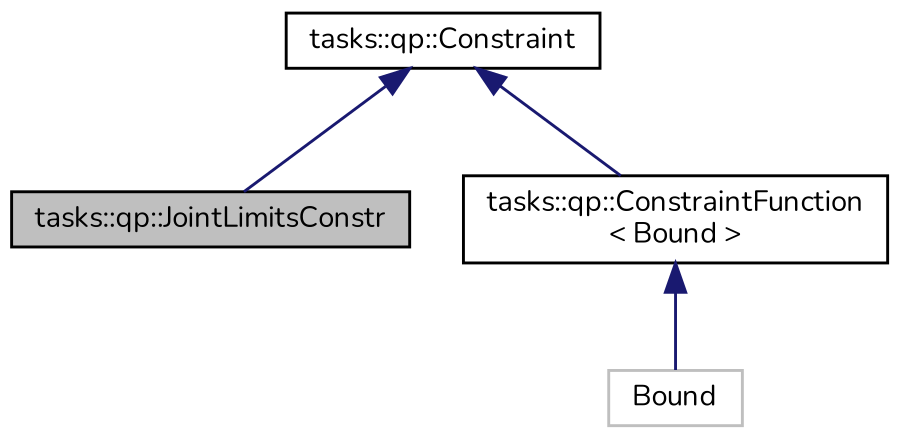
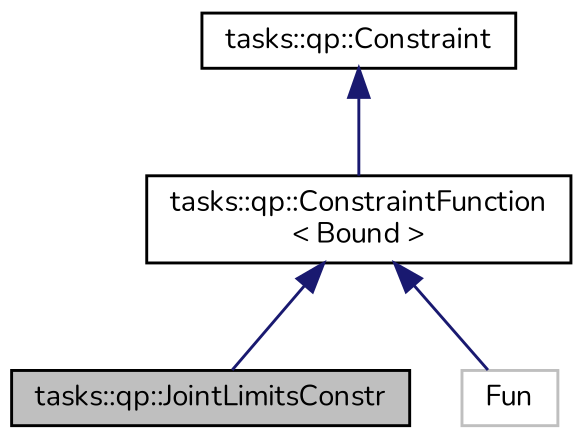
edge "tasks::qp::JointLimitsConstr" -> "tasks::qp::Constraint": now "tasks::qp::JointLimitsConstr" -> "tasks::qp::ConstraintFunction < Bound >"
node "Bound": label "Bound" -> "Fun"
